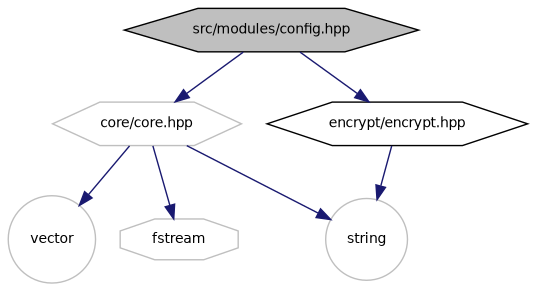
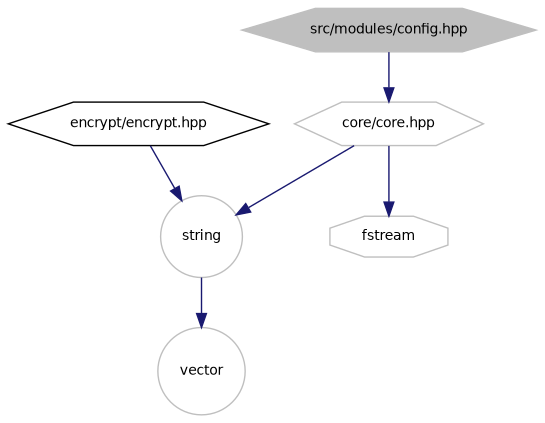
node "src/modules/config.hpp": color black -> grey75
edge "src/modules/config.hpp" -> "encrypt/encrypt.hpp": removed
edge "core/core.hpp" -> "vector": now "string" -> "vector"
